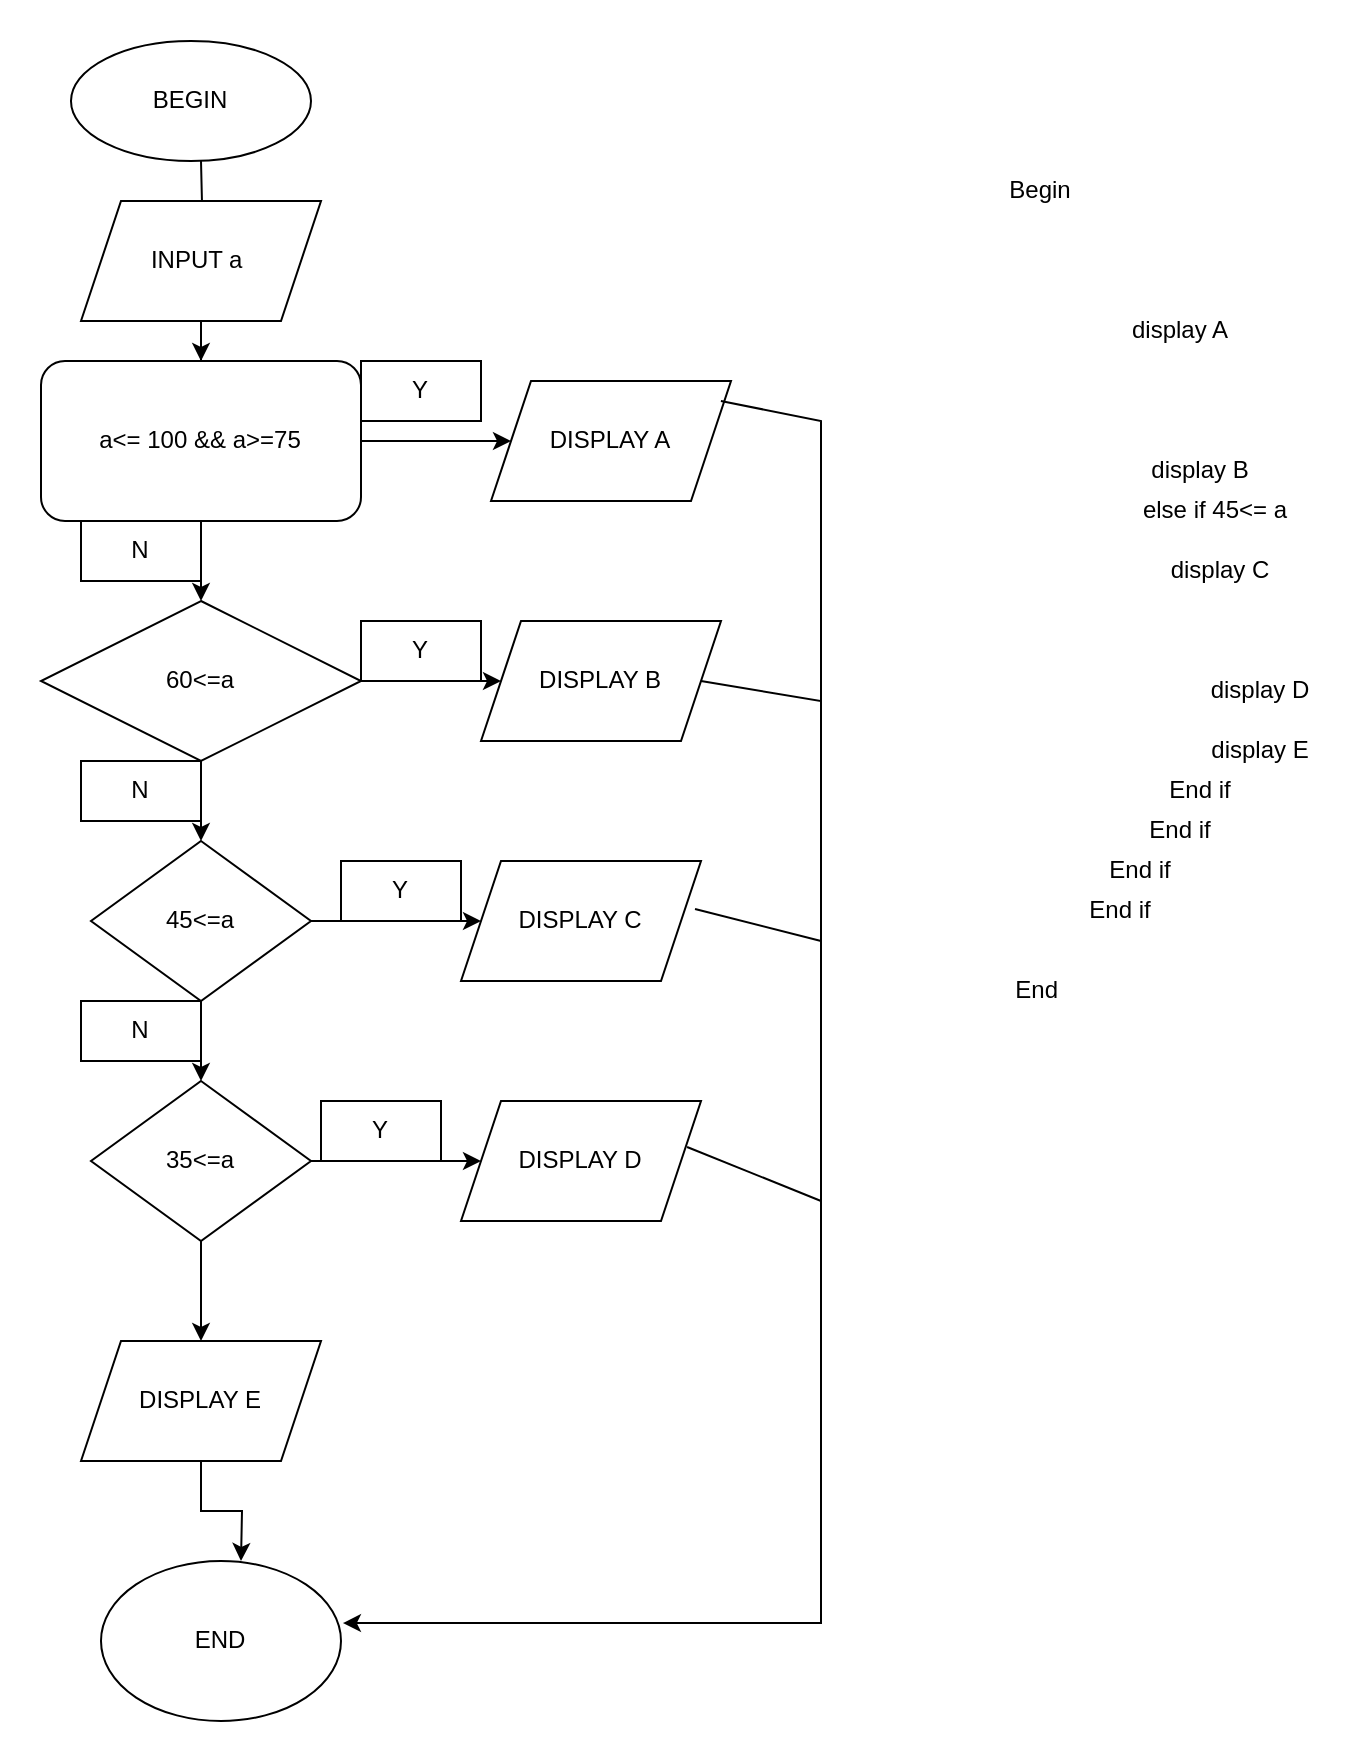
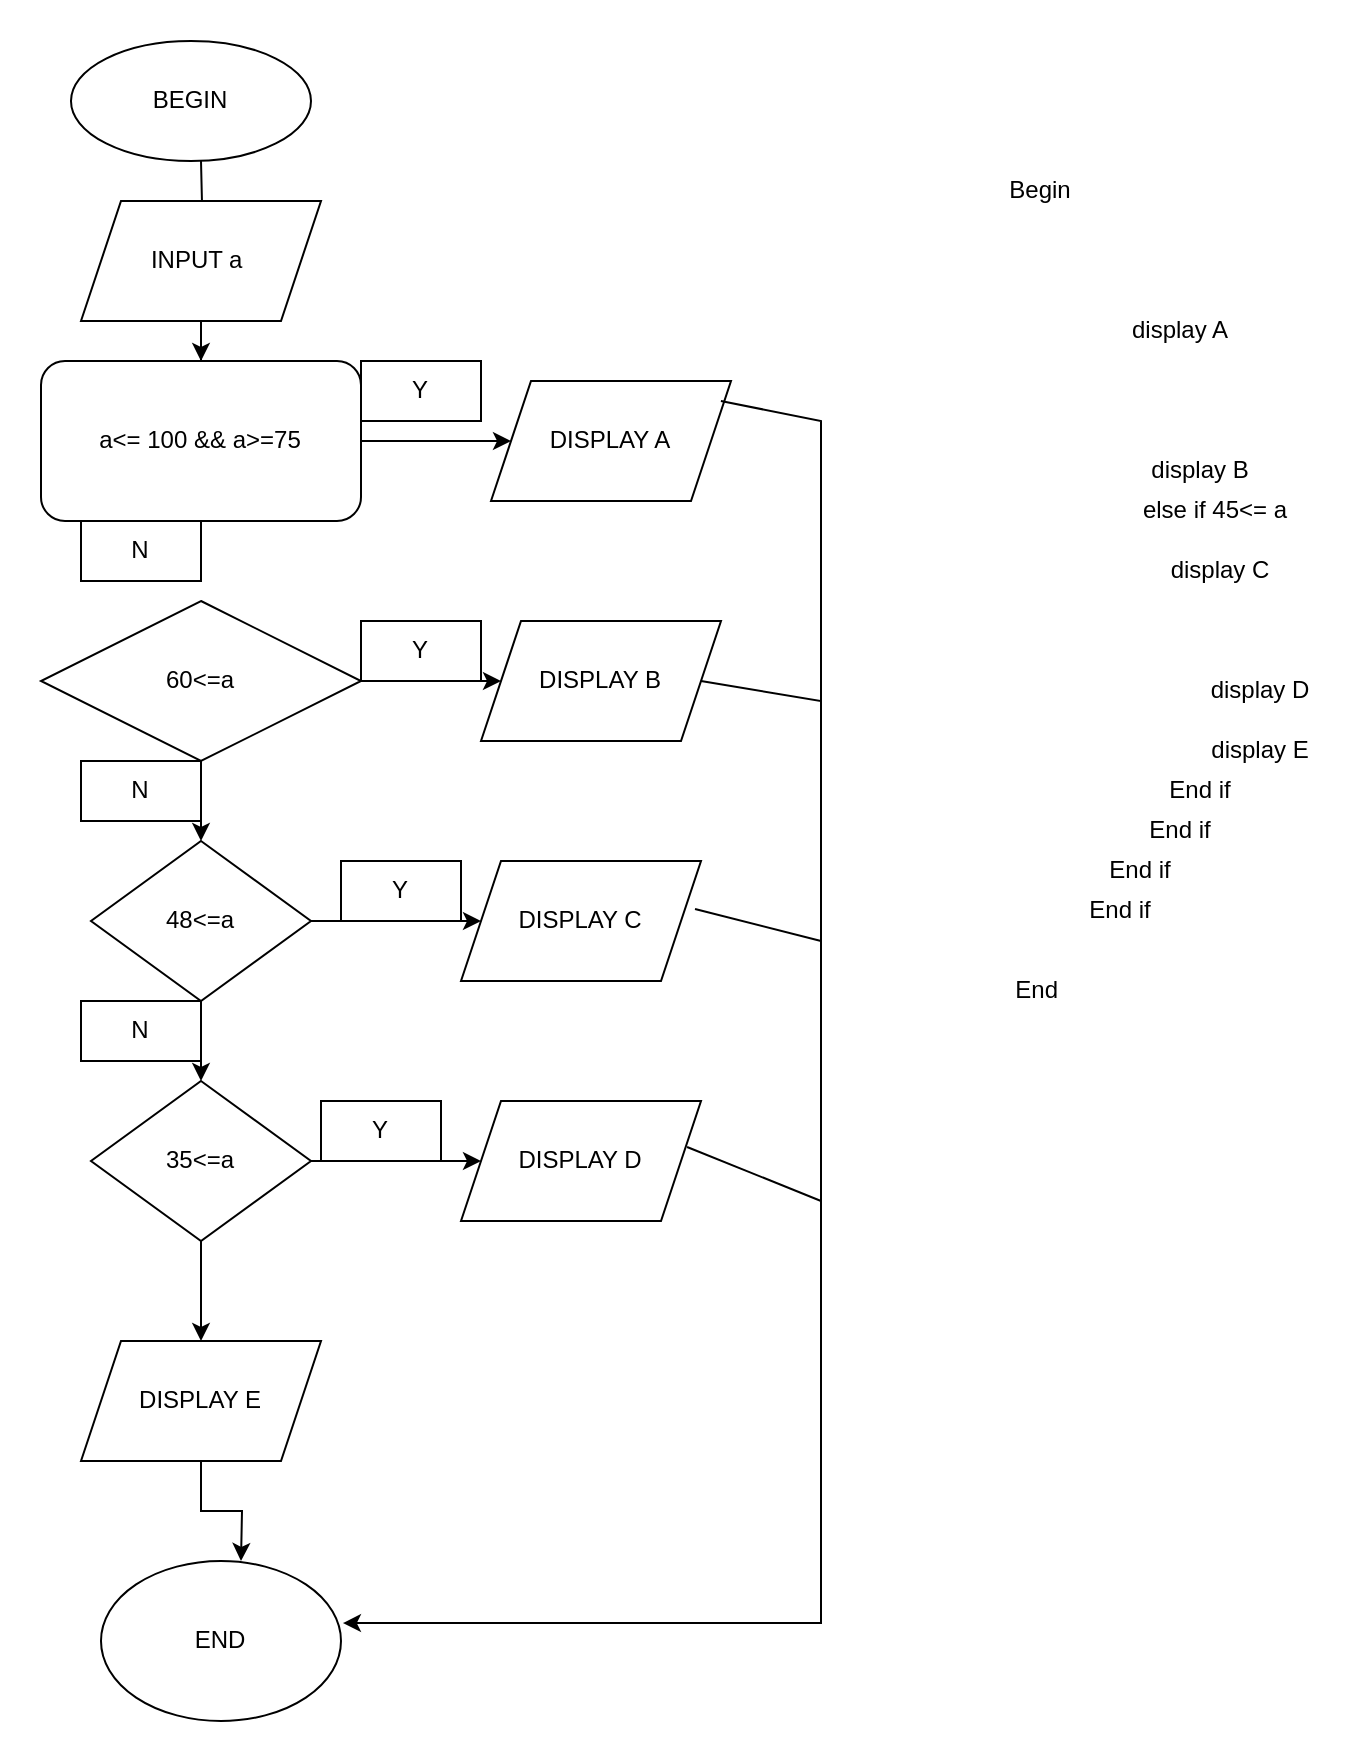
edge "a<= 100 && a>=75" -> "60<=a": removed
node "45<=a": label "45<=a" -> "48<=a"
